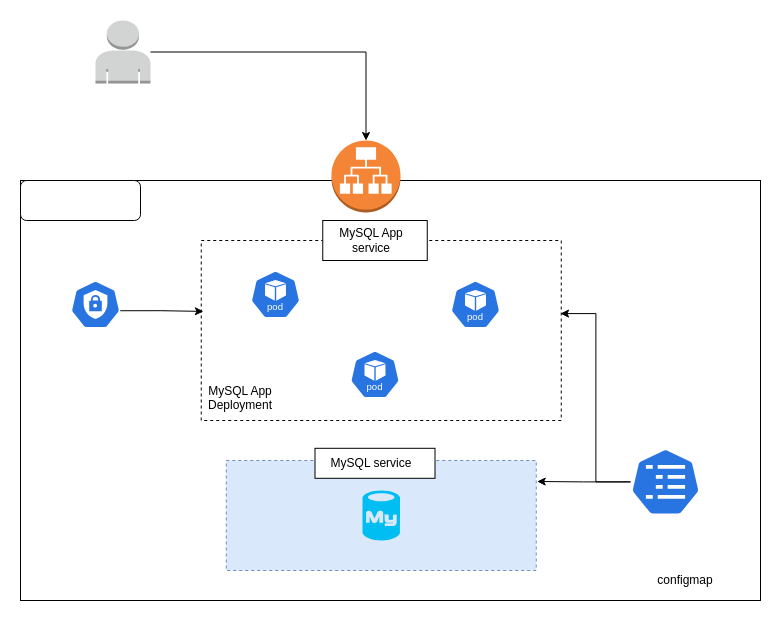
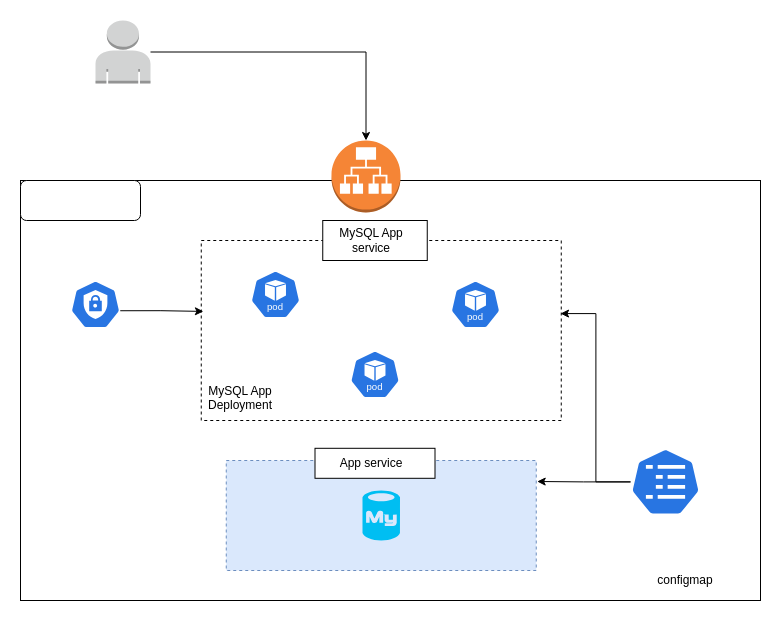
node "MySQL service": label "MySQL service" -> "App service"
